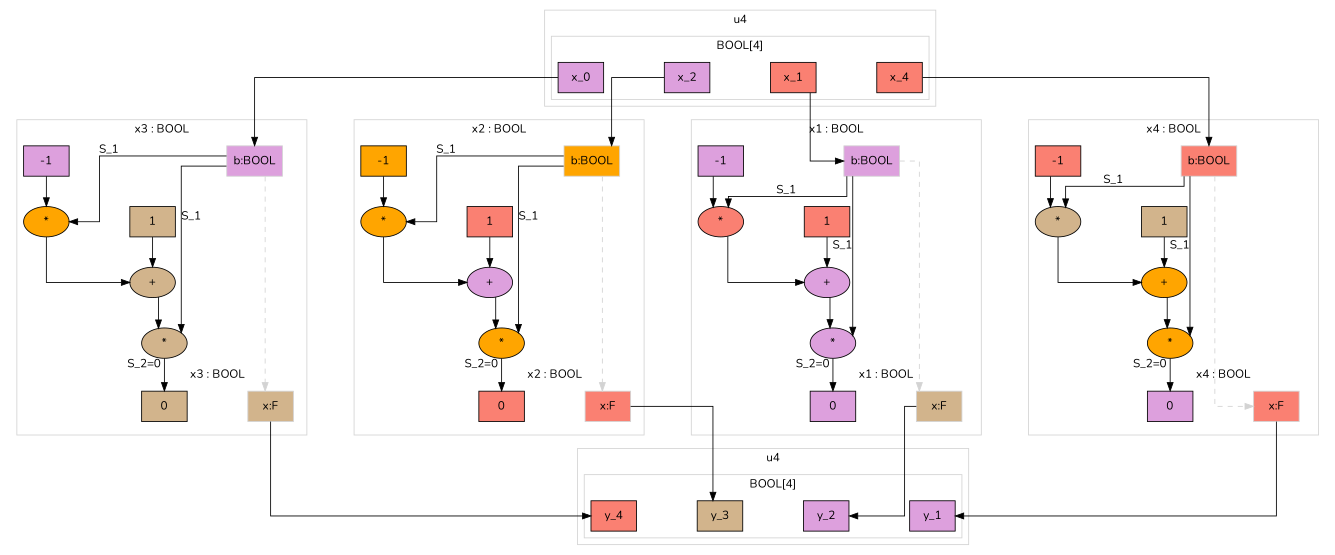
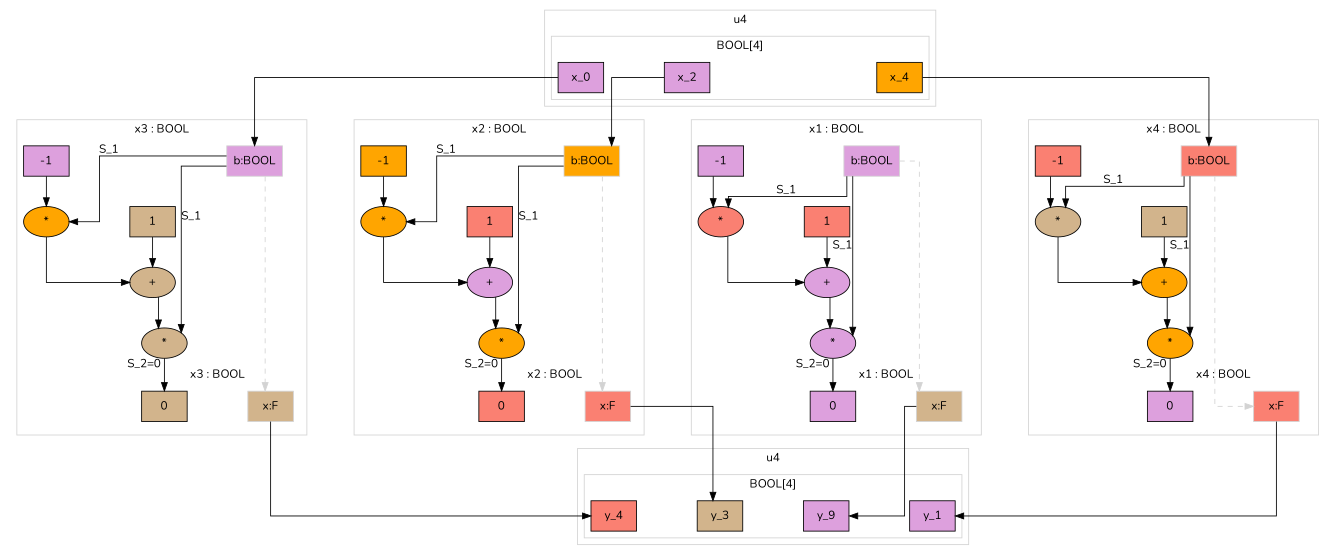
node "x_1": removed
node "x_4": fillcolor salmon -> orange
node "y_2": label "y_2" -> "y_9"
